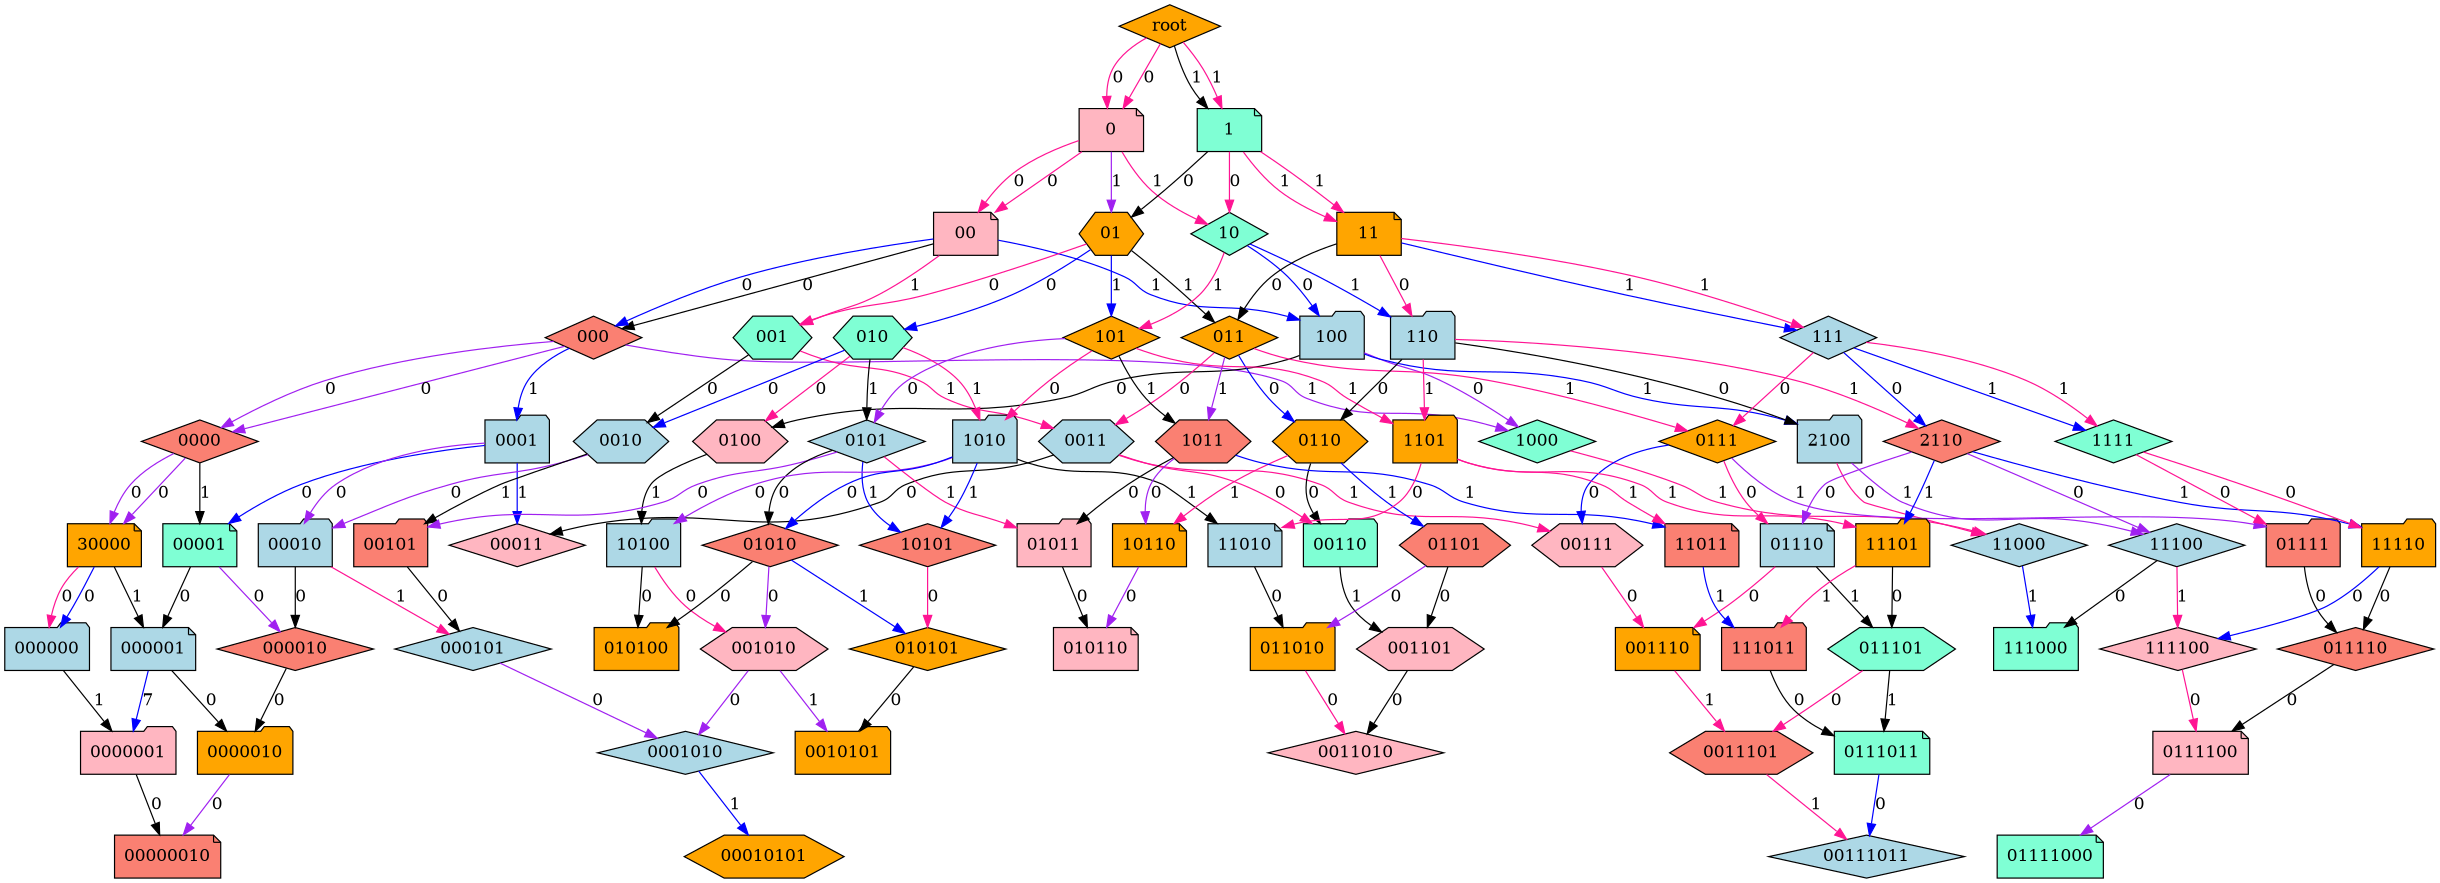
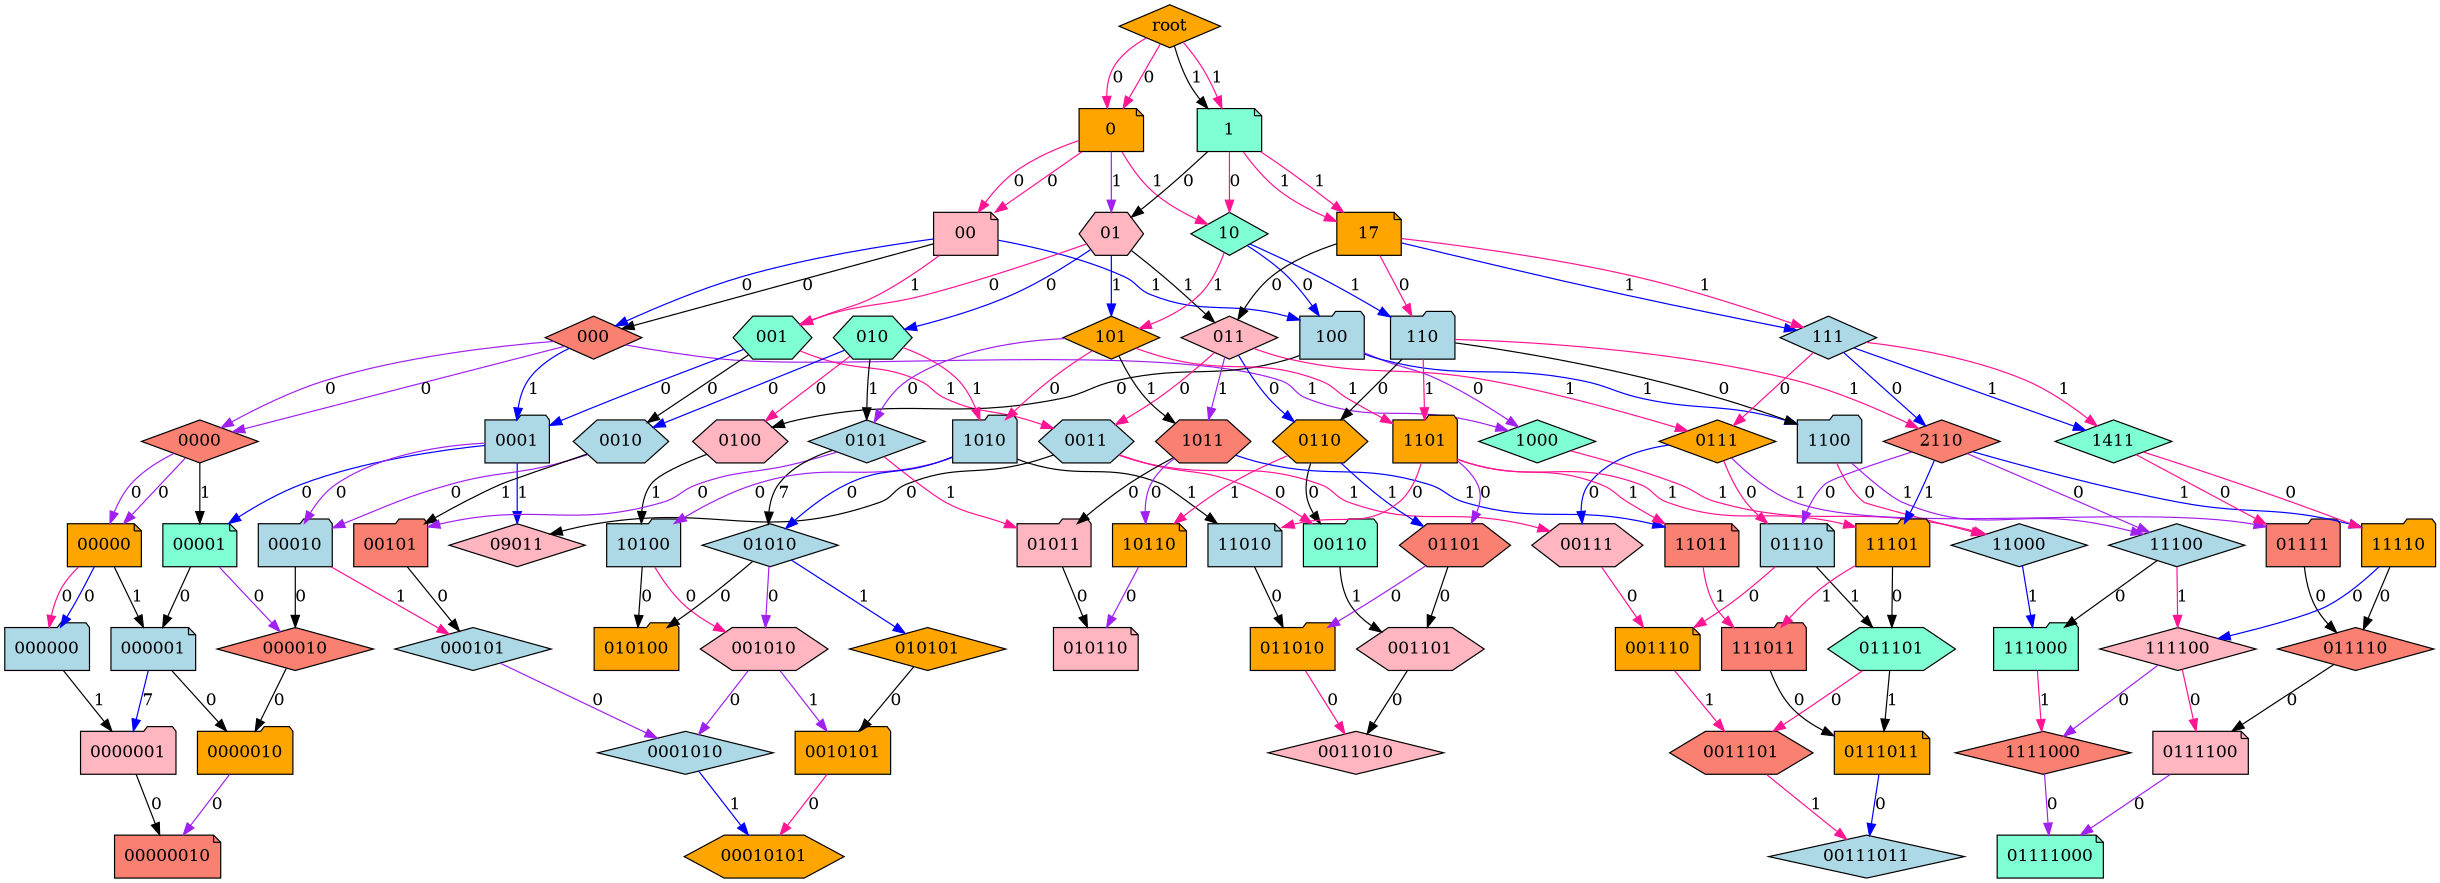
node "0": fillcolor lightpink -> orange
node "01": fillcolor orange -> lightpink
node "11": label "11" -> "17"
node "011": fillcolor orange -> lightpink
edge "001" -> "0001": added, label "0"
node "2100": label "2100" -> "1100"
node "1111": label "1111" -> "1411"
edge "1101" -> "01101": added, label "0"
edge "0101" -> "01010": label "0" -> "7"
node "30000": label "30000" -> "00000"
node "00011": label "00011" -> "09011"
node "01010": fillcolor salmon -> lightblue
node "10101": removed
edge "11011" -> "111011": color blue -> deeppink
node "0111011": fillcolor aquamarine -> orange
node "1111000": added
edge "0010101" -> "00010101": added, label "0"
